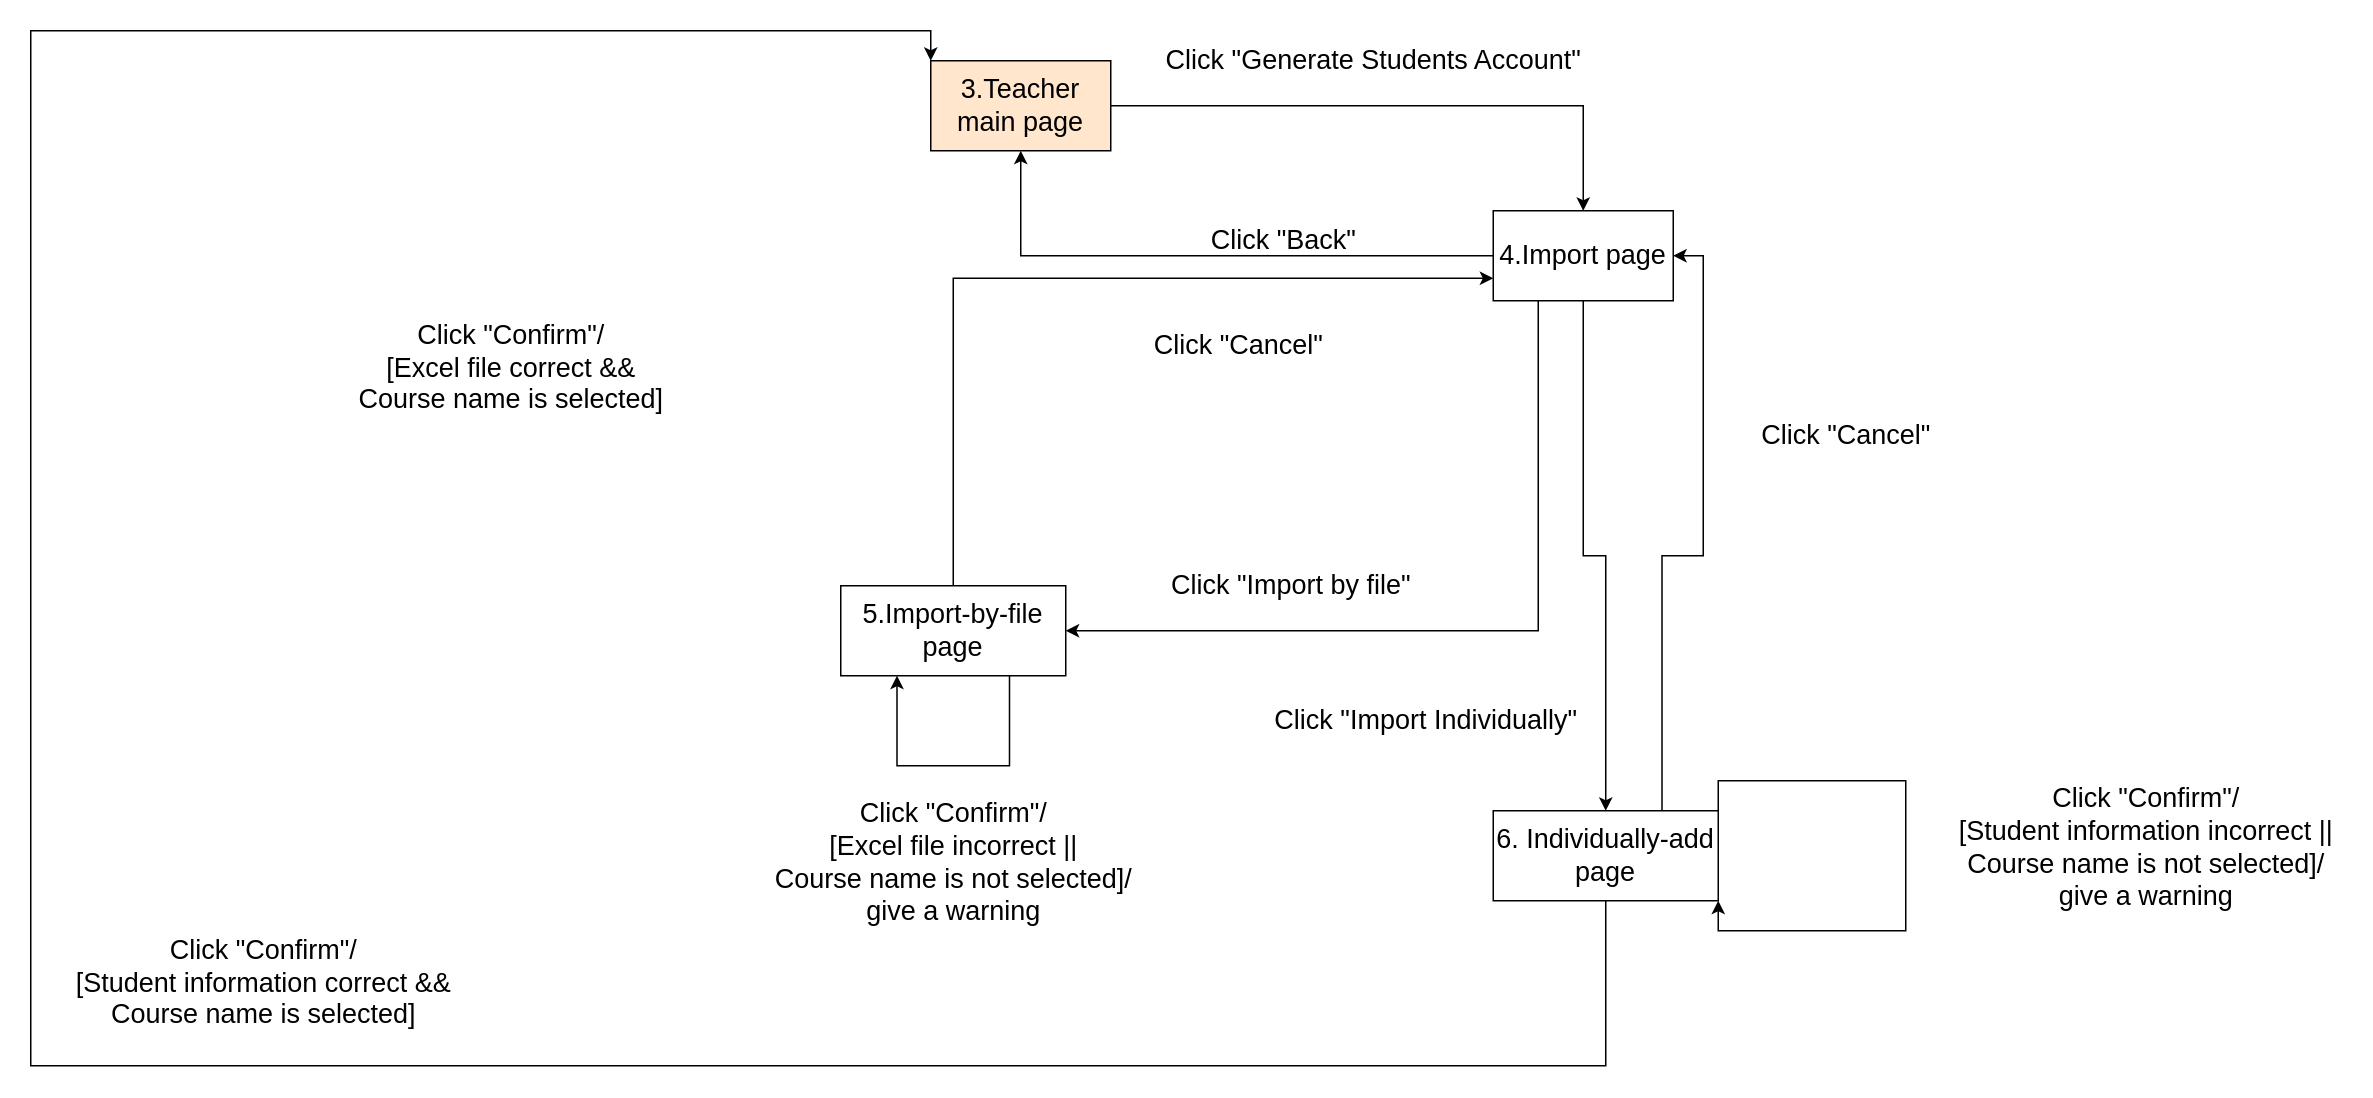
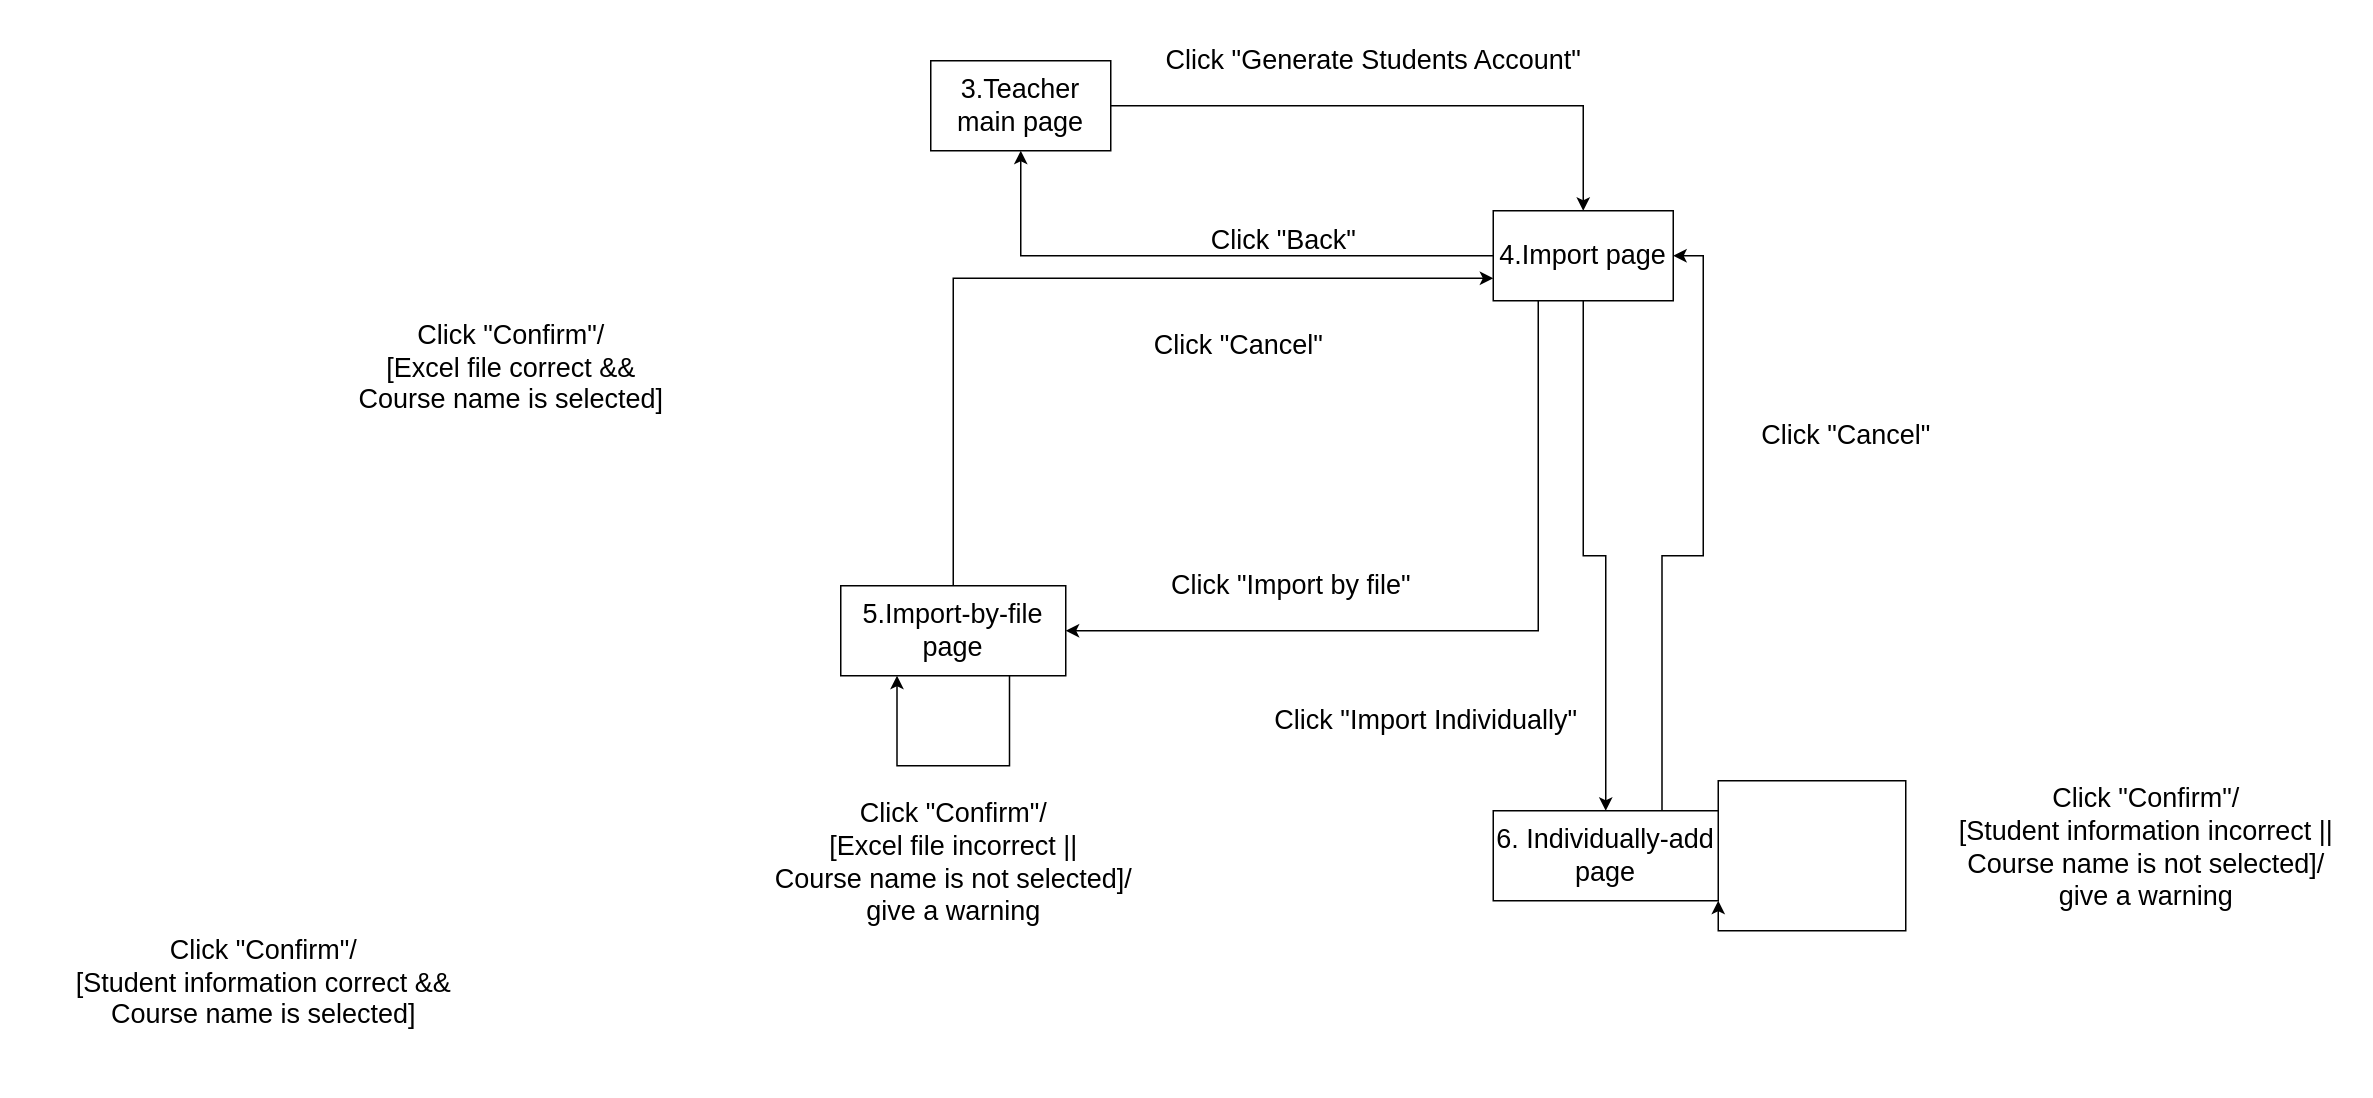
node "3.Teacher main page": fillcolor #ffe6cc -> #ffffff
edge "6. Individually-add page" -> "3.Teacher main page": removed
